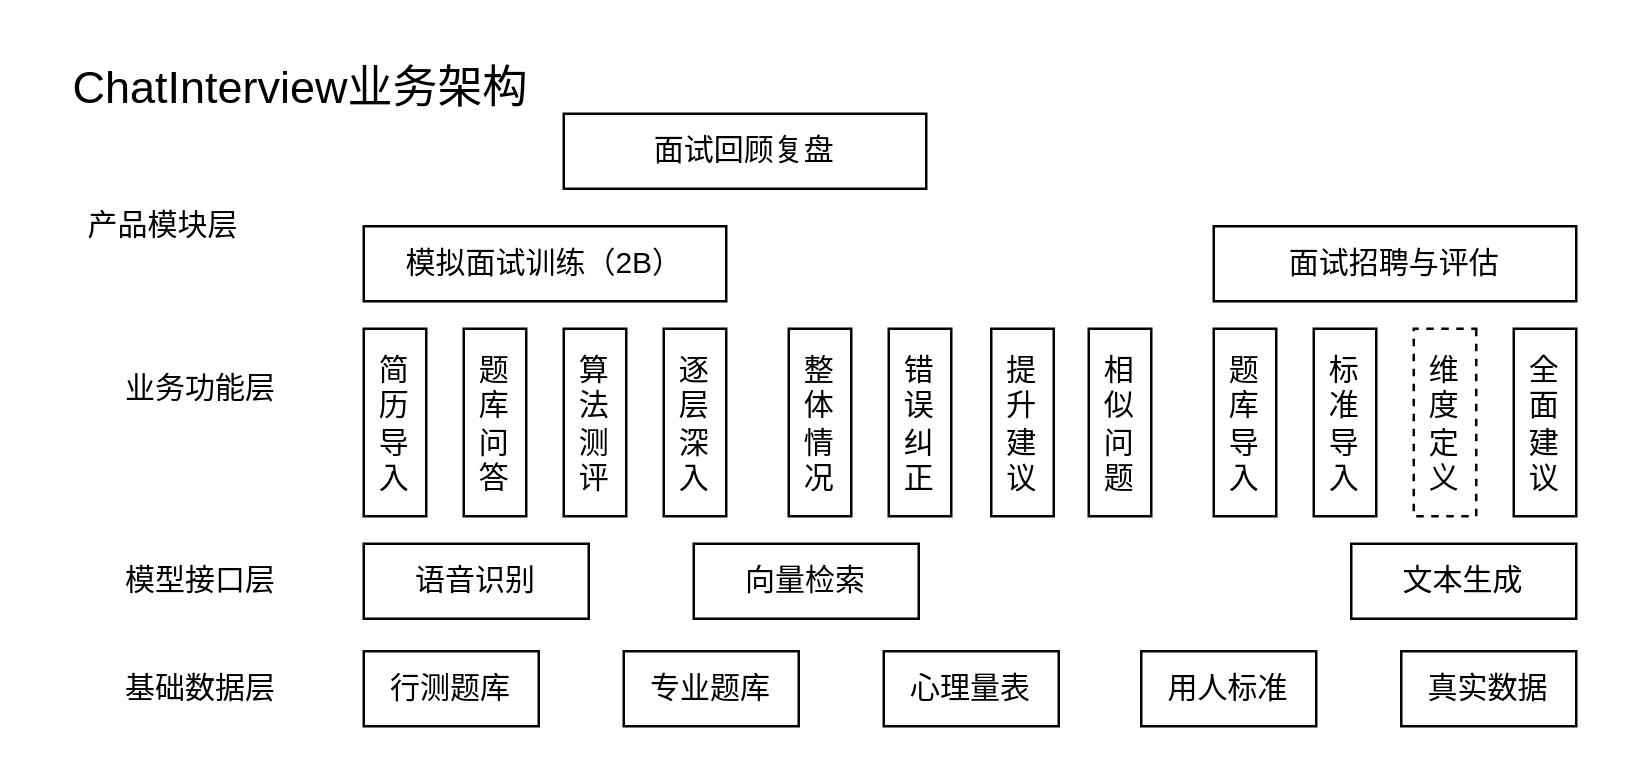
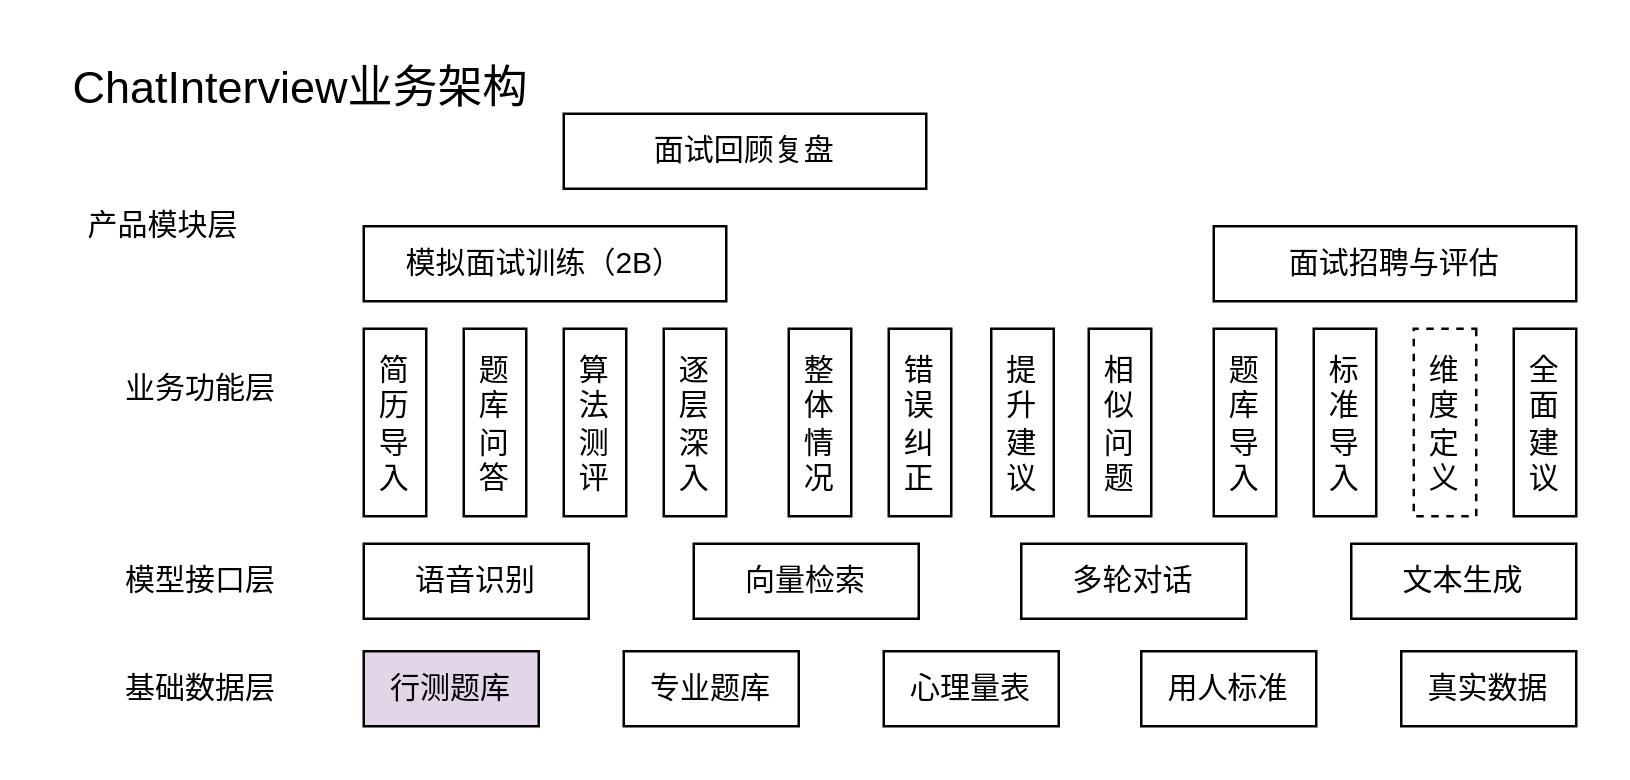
node "多轮对话": added
node "行测题库": fillcolor #ffffff -> #e1d5e7
